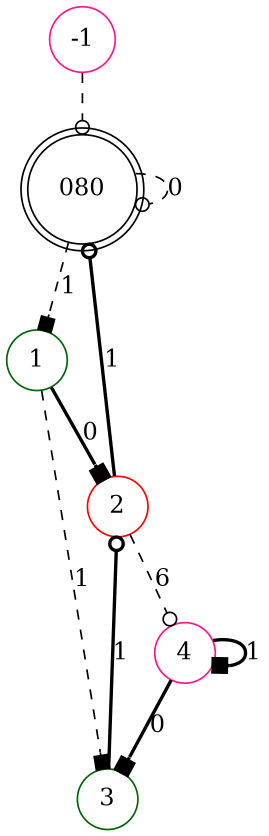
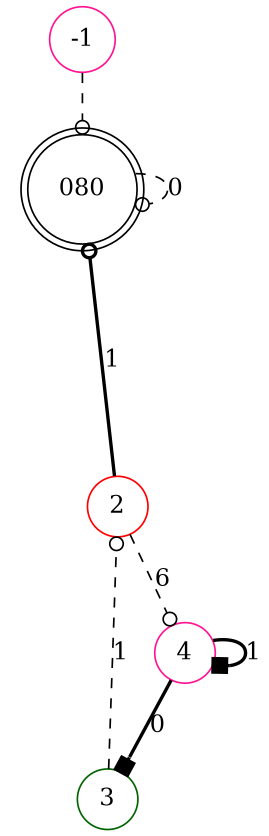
node "1": removed
edge "3" -> "2": style bold -> dashed
